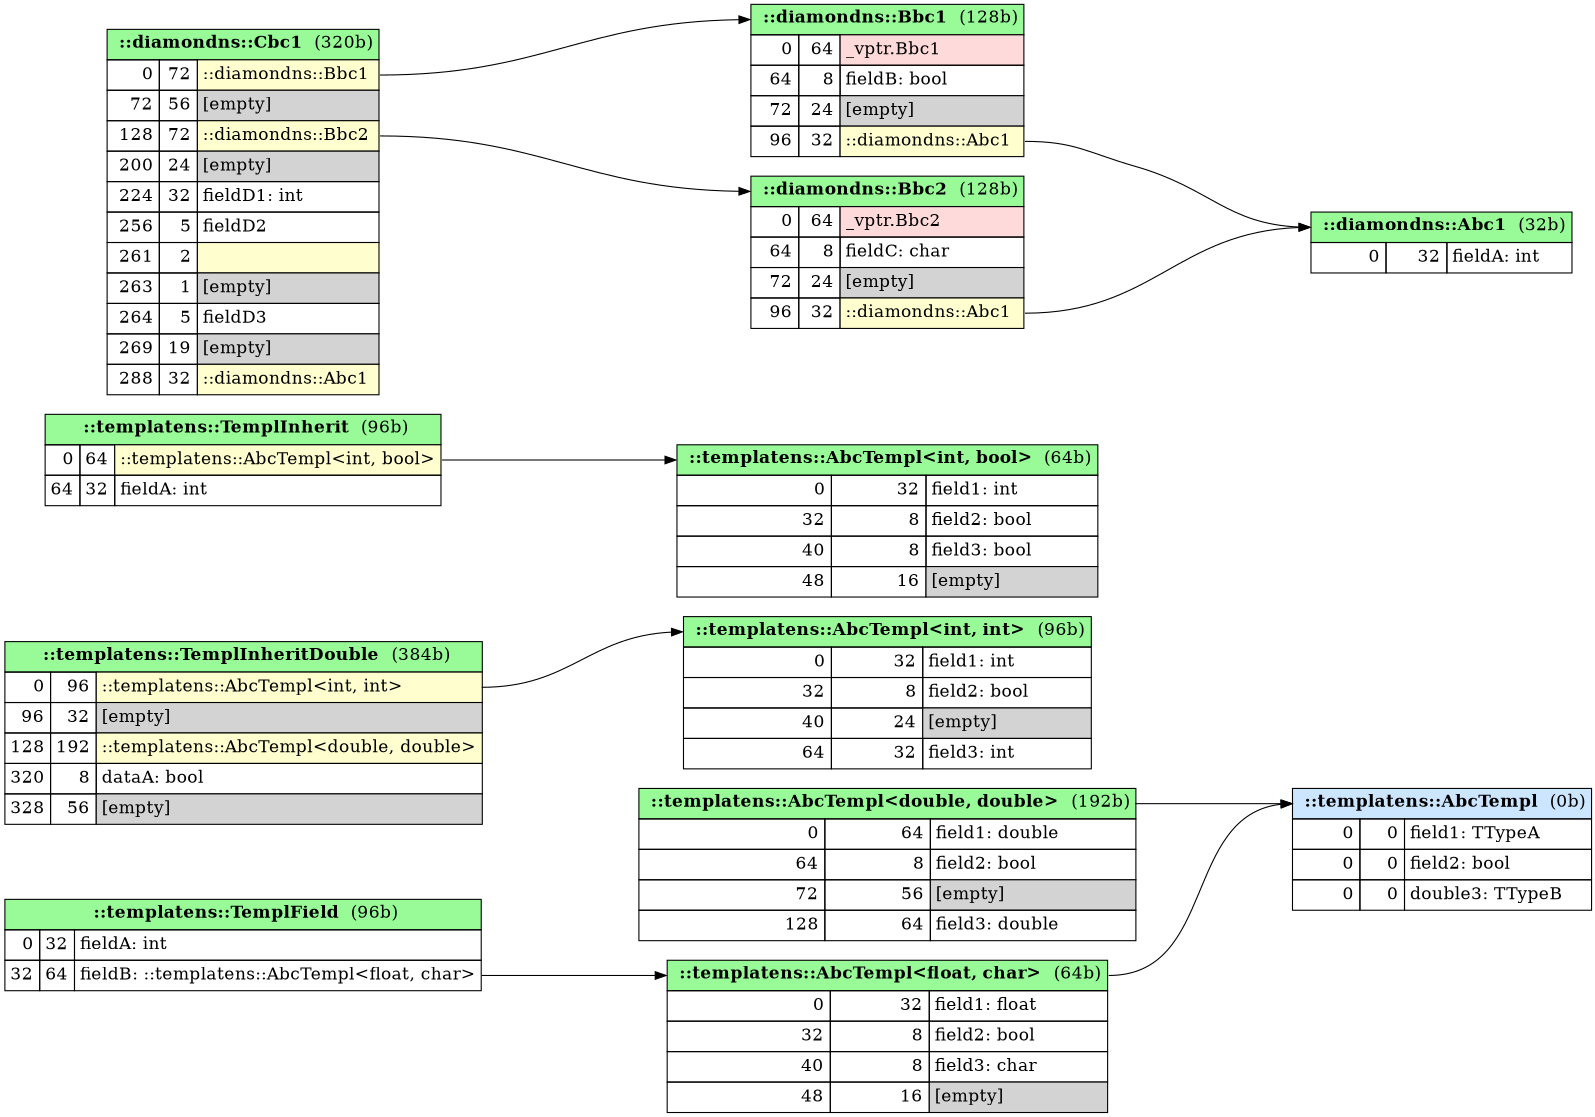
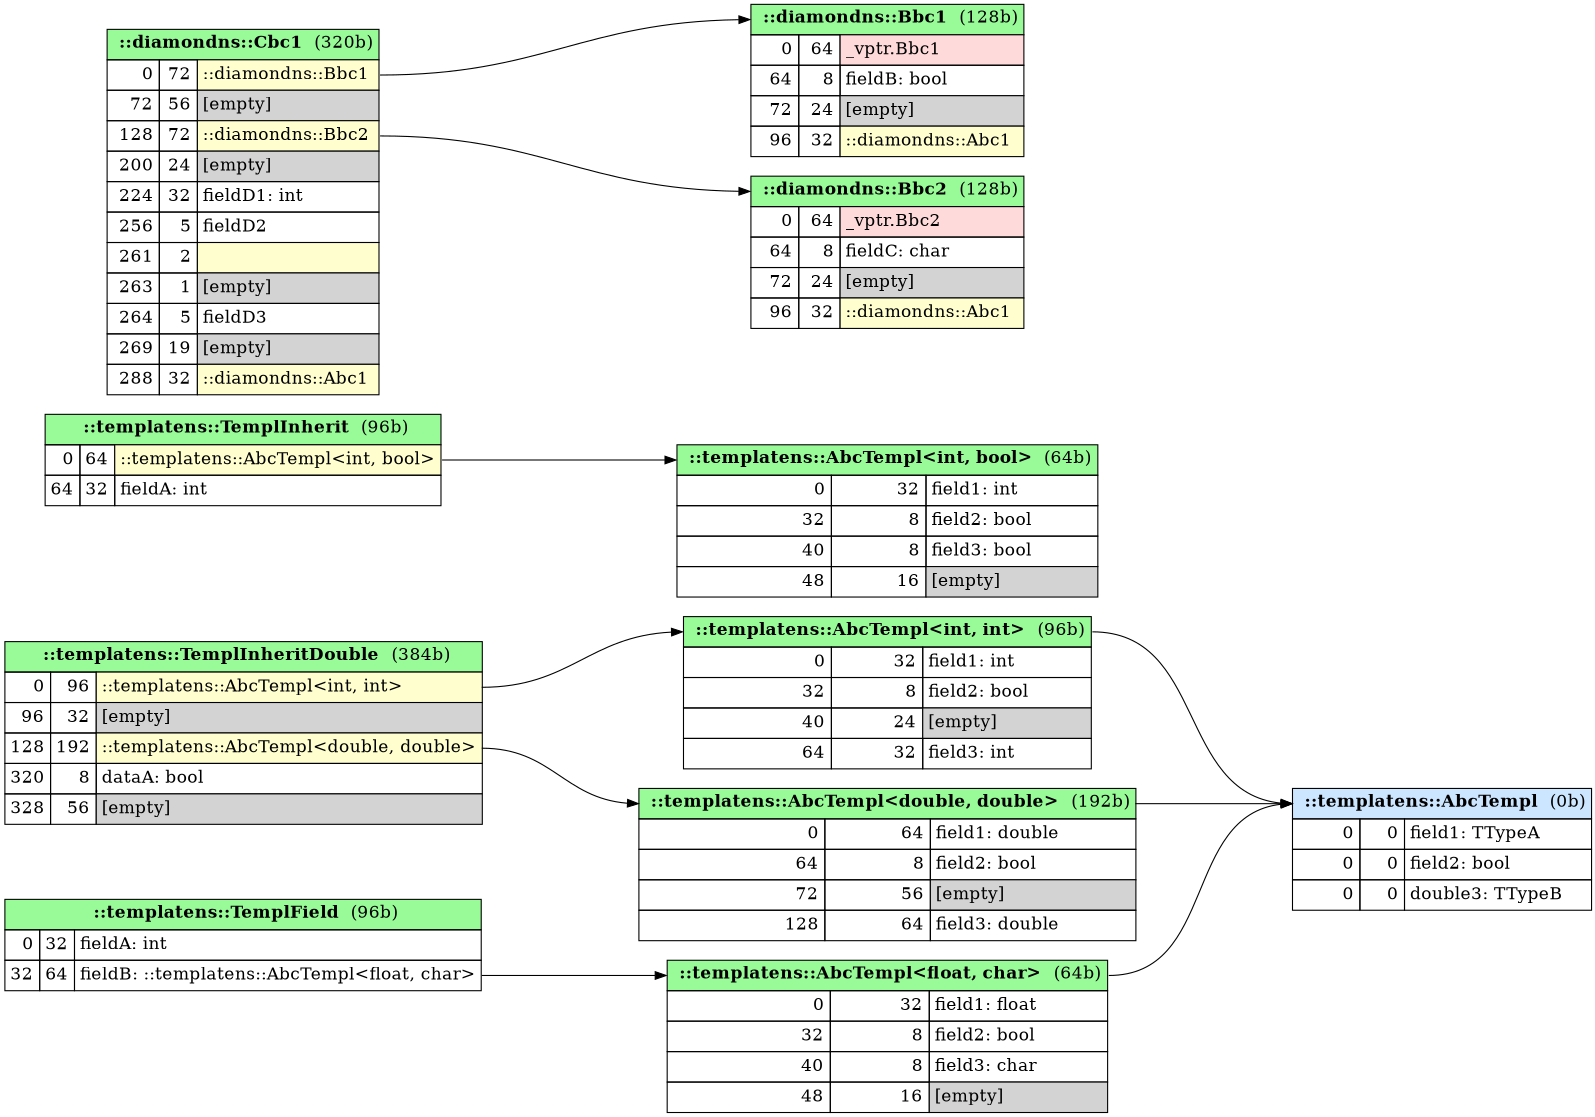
node "::diamondns::Abc1": removed
edge "::templatens::AbcTempl<int, int>" -> "::templatens::AbcTempl": added
edge "::templatens::TemplInheritDouble" -> "::templatens::AbcTempl<double, double>": added
